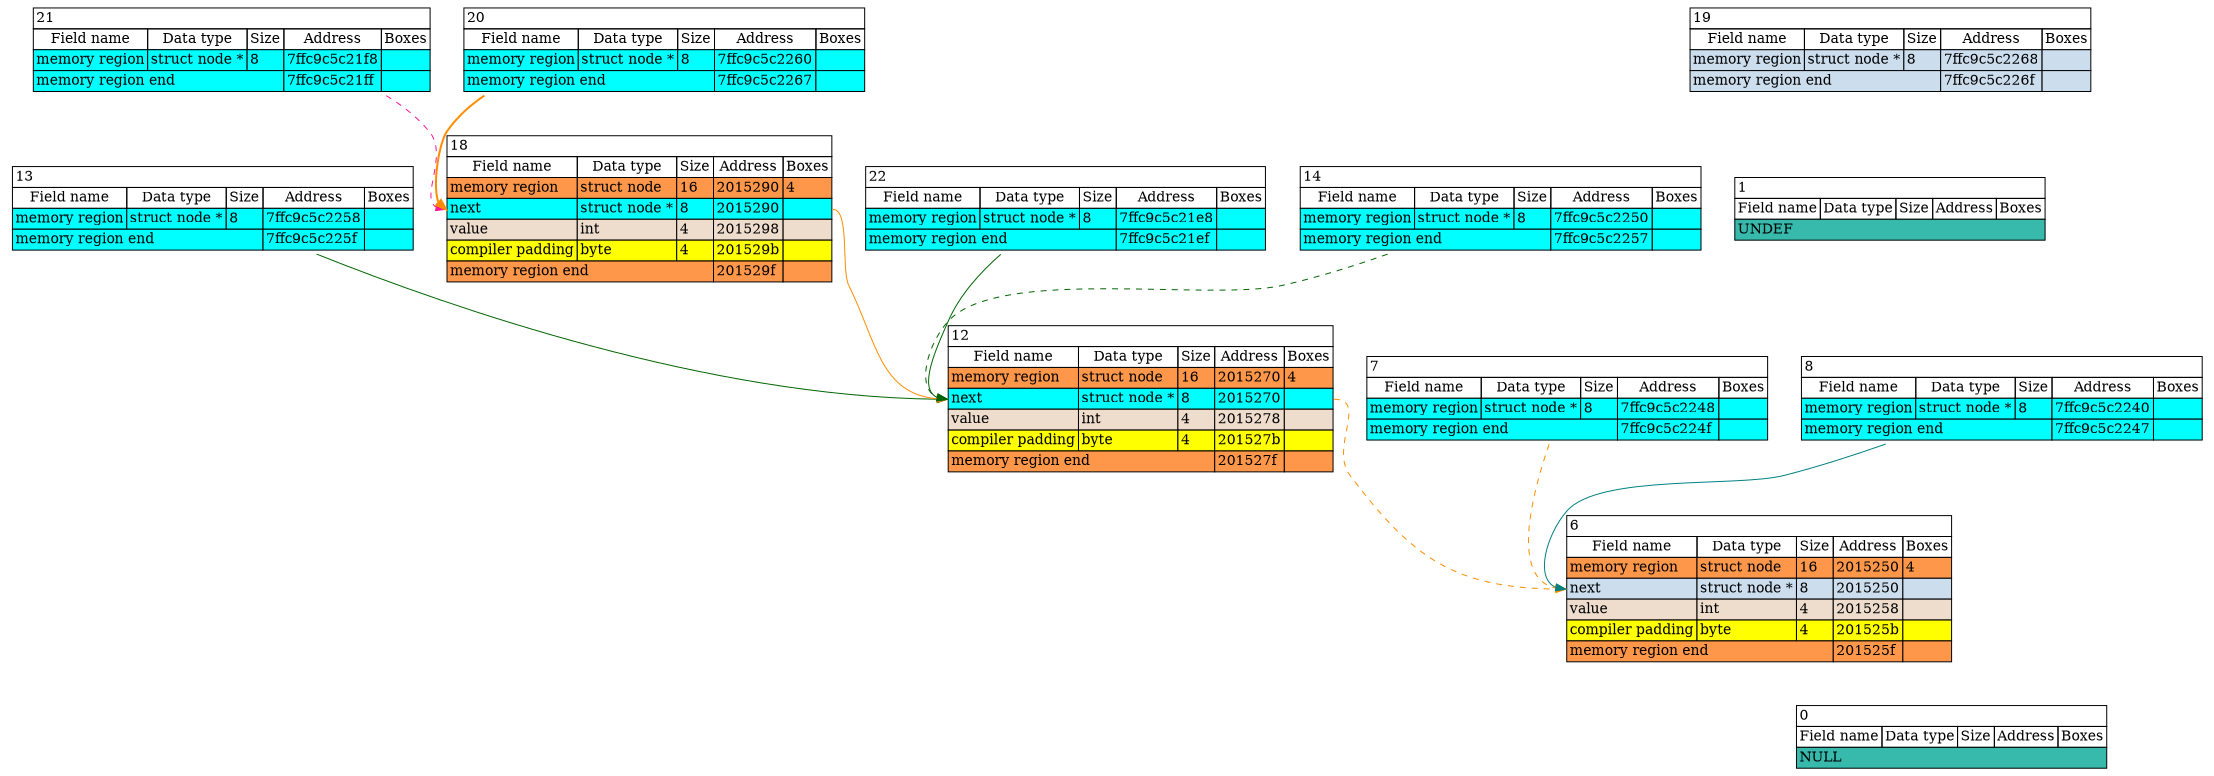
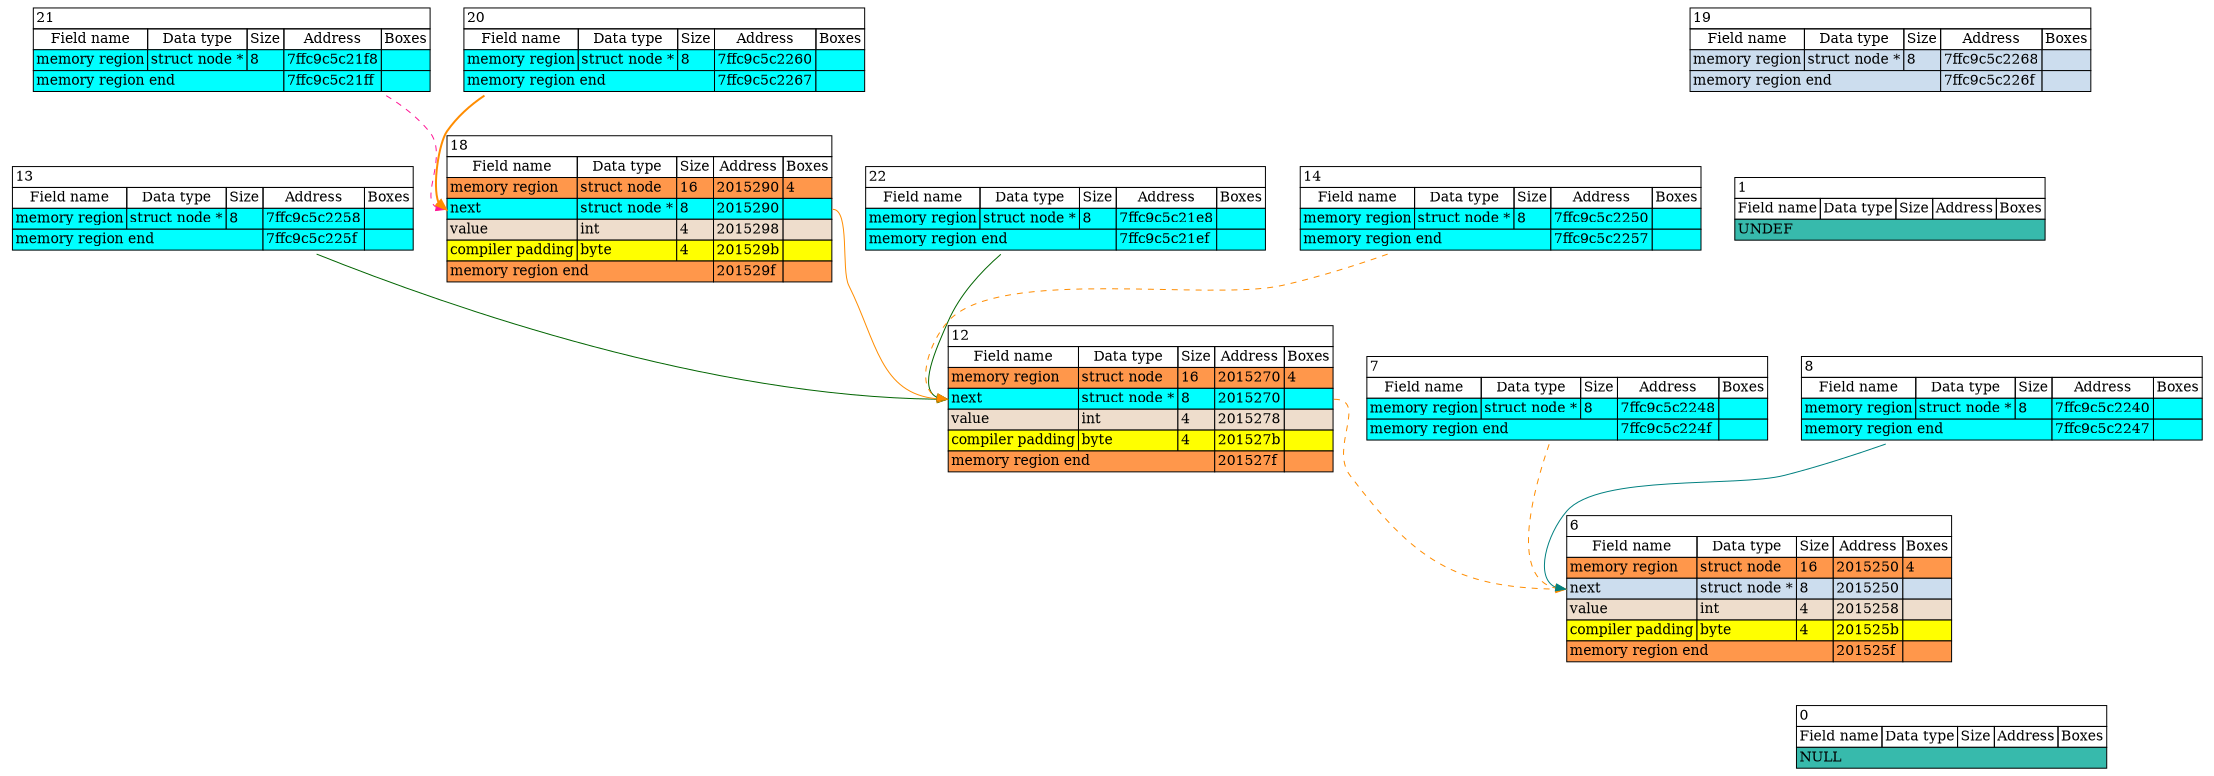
edge "14" -> "12": color darkgreen -> darkorange
